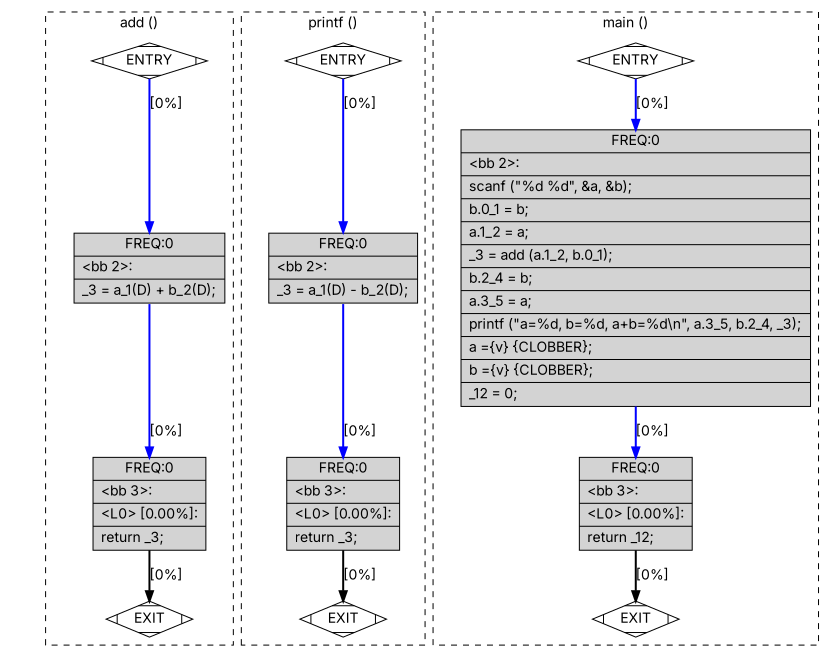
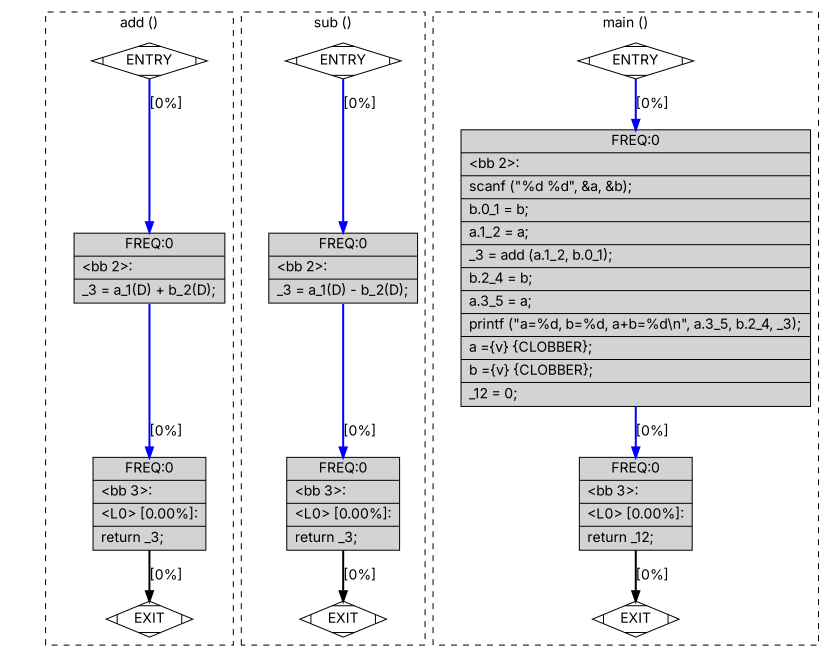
cluster "printf ()": label "printf ()" -> "sub ()"
